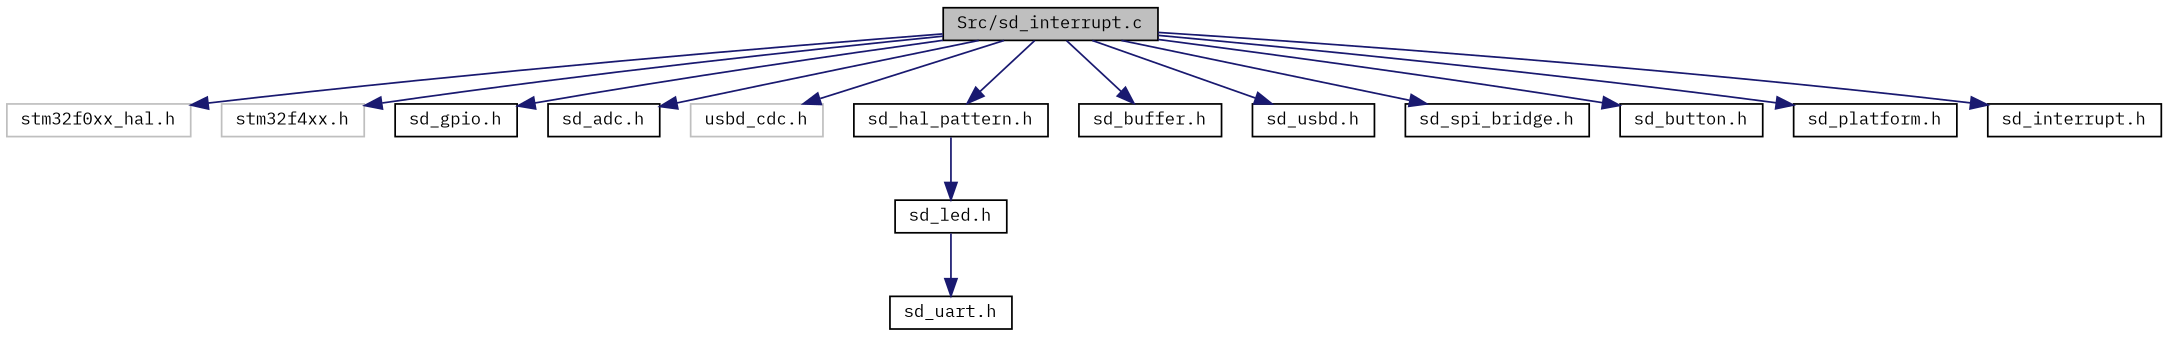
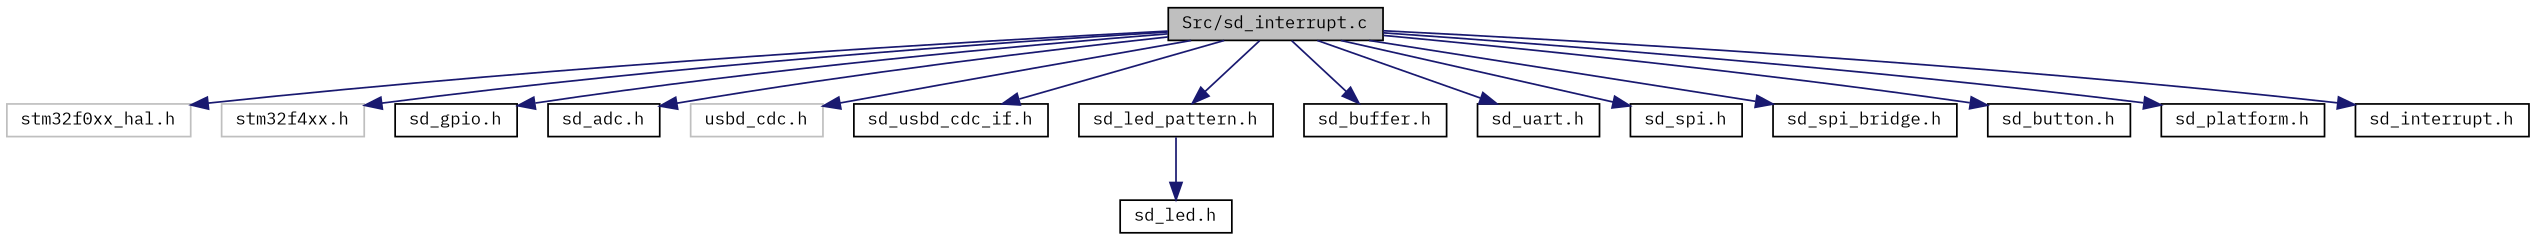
node "sd_hal_pattern.h": label "sd_hal_pattern.h" -> "sd_led_pattern.h"
node "sd_usbd_cdc_if.h": added
node "sd_usbd.h": label "sd_usbd.h" -> "sd_spi.h"
edge "sd_led.h" -> "sd_uart.h": now "Src/sd_interrupt.c" -> "sd_uart.h"
